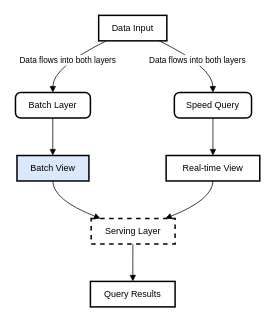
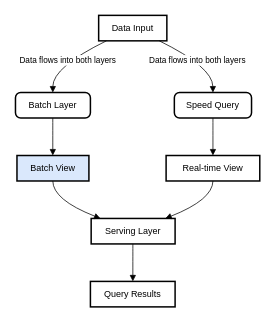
node "Serving Layer": style dashed -> solid
